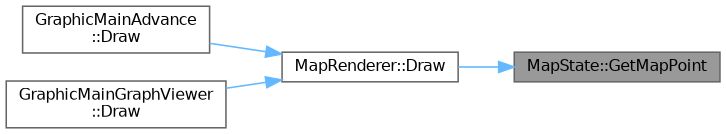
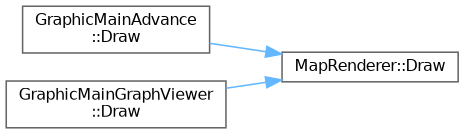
node "MapState::GetMapPoint": removed
